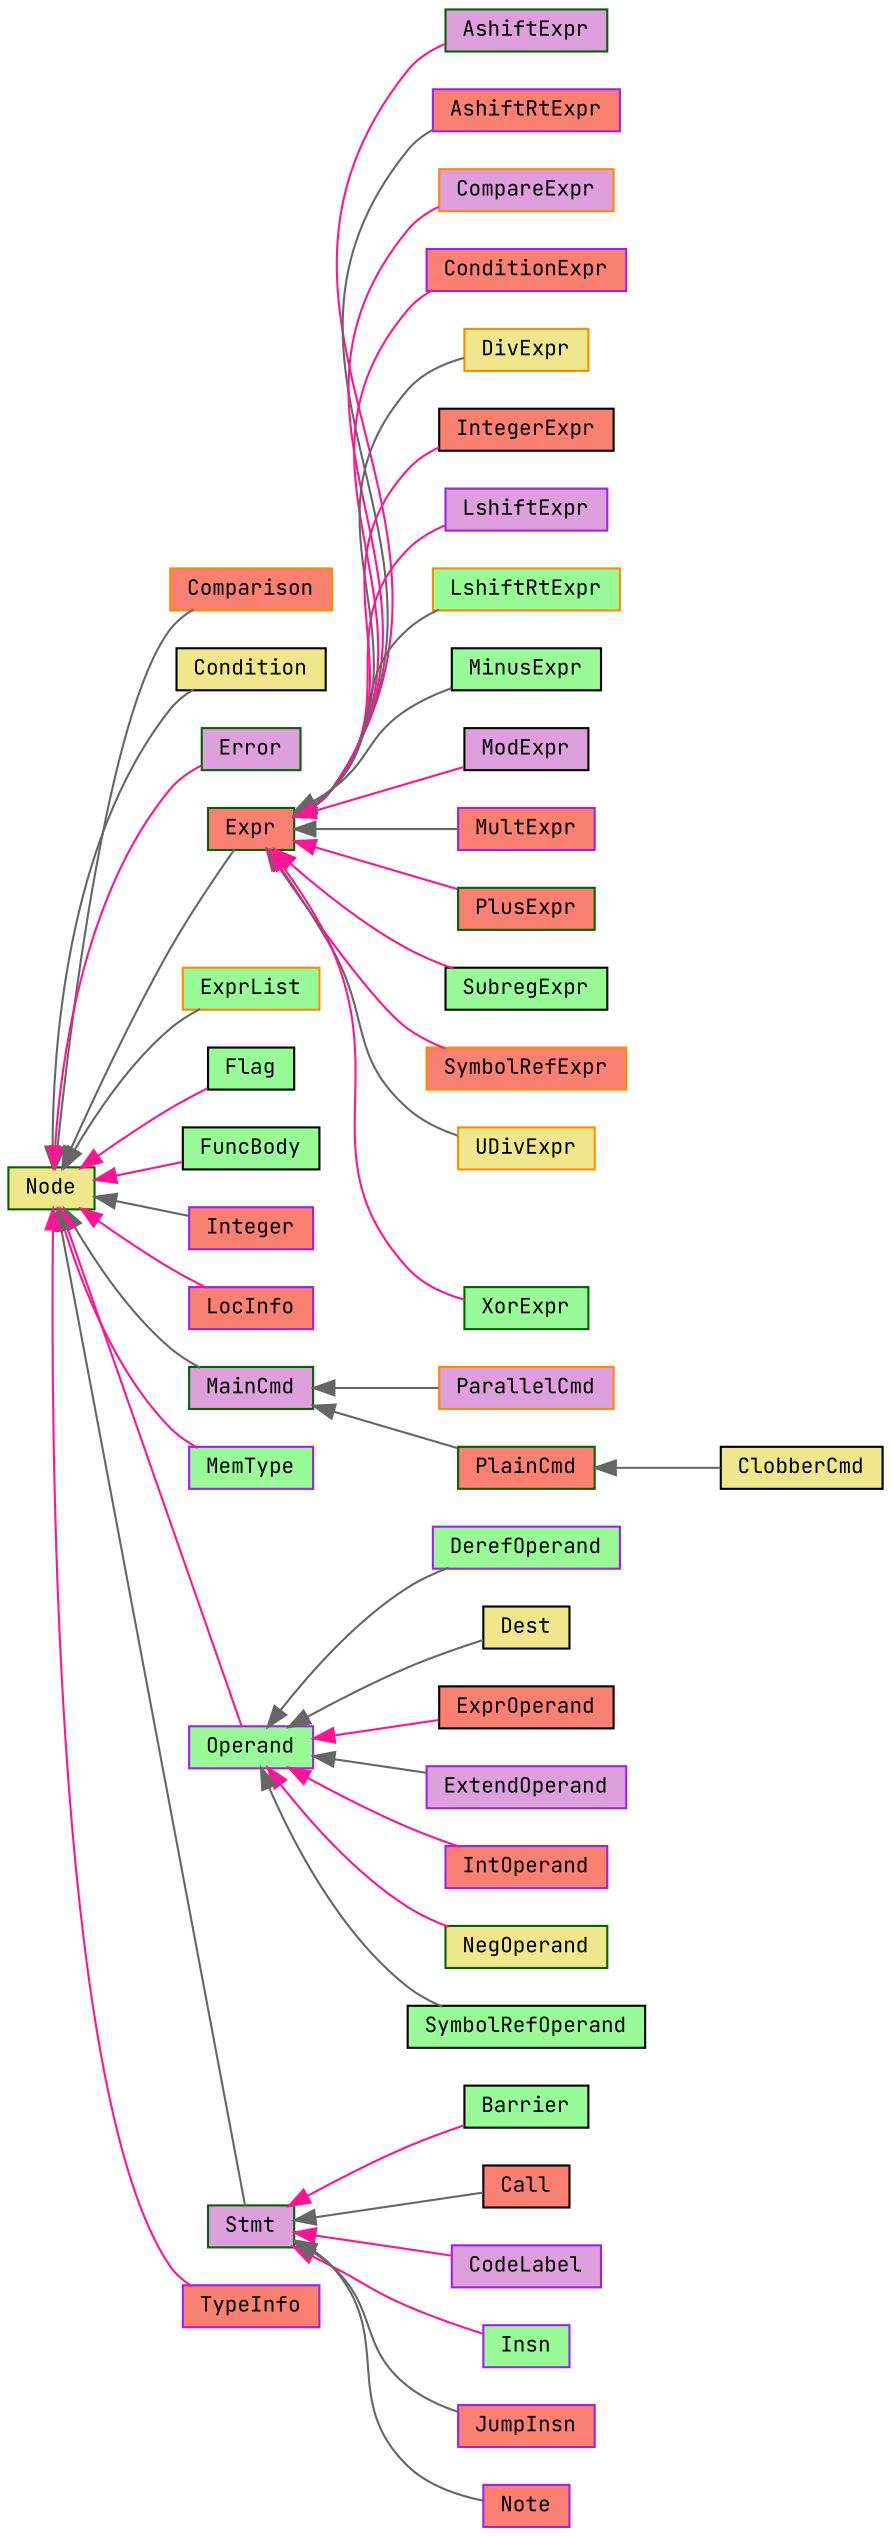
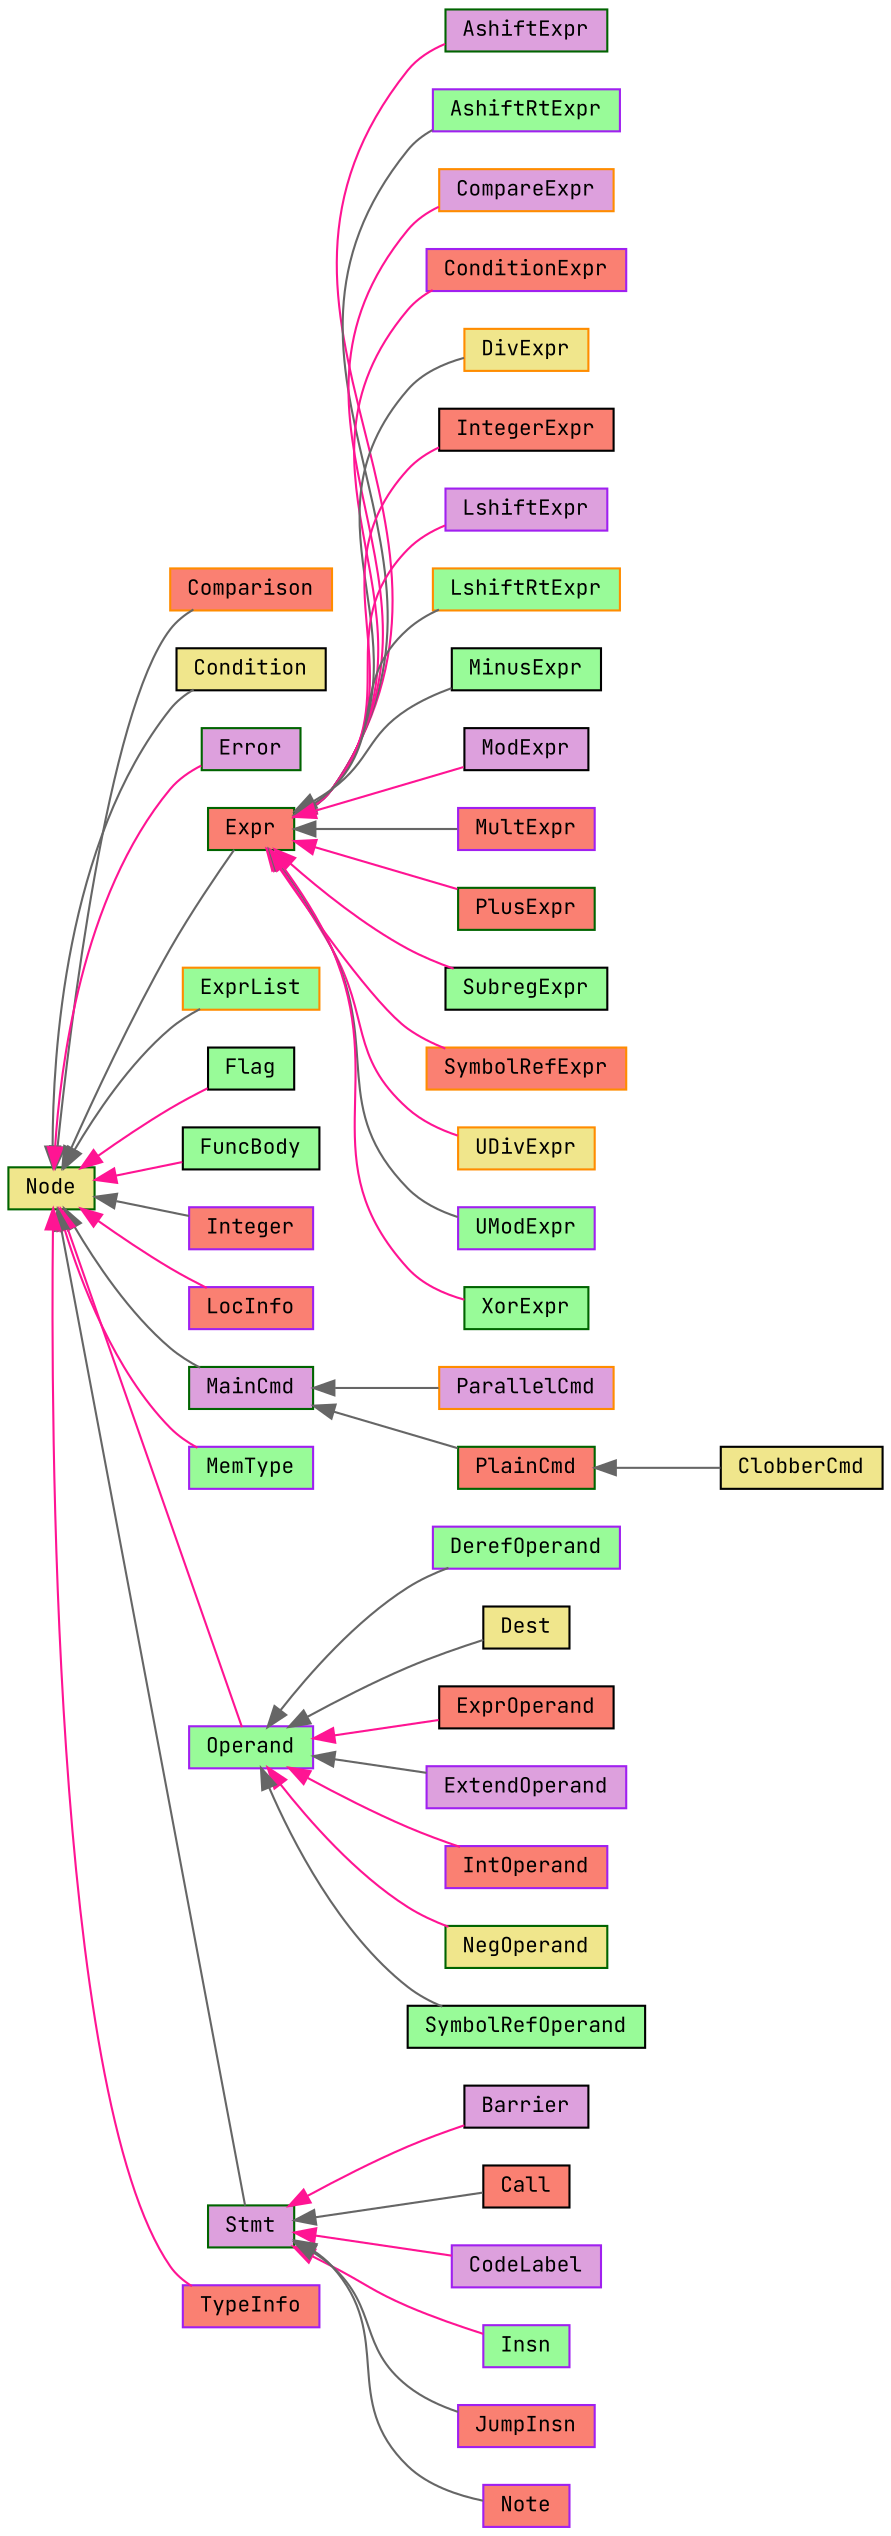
node "AshiftRtExpr": fillcolor salmon -> palegreen
edge "UDivExpr" -> "Expr": color gray40 -> deeppink
node "UModExpr": added
node "Barrier": fillcolor palegreen -> plum
